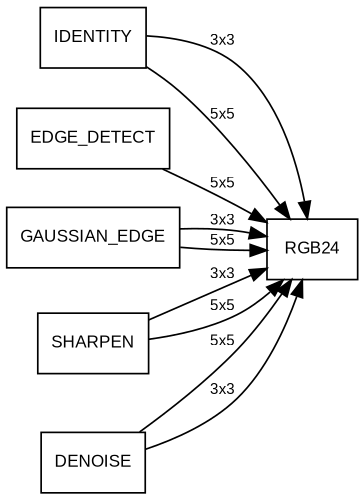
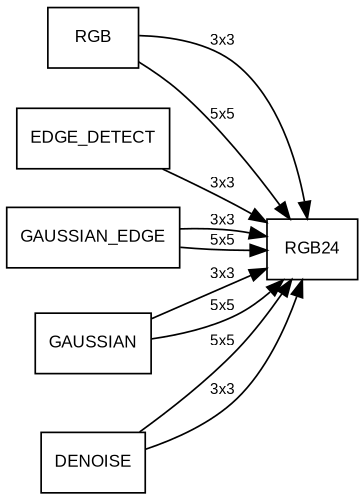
node "IDENTITY": label "IDENTITY" -> "RGB"
edge "EDGE_DETECT" -> "RGB24": label "5x5" -> "3x3"
node "SHARPEN": label "SHARPEN" -> "GAUSSIAN"
